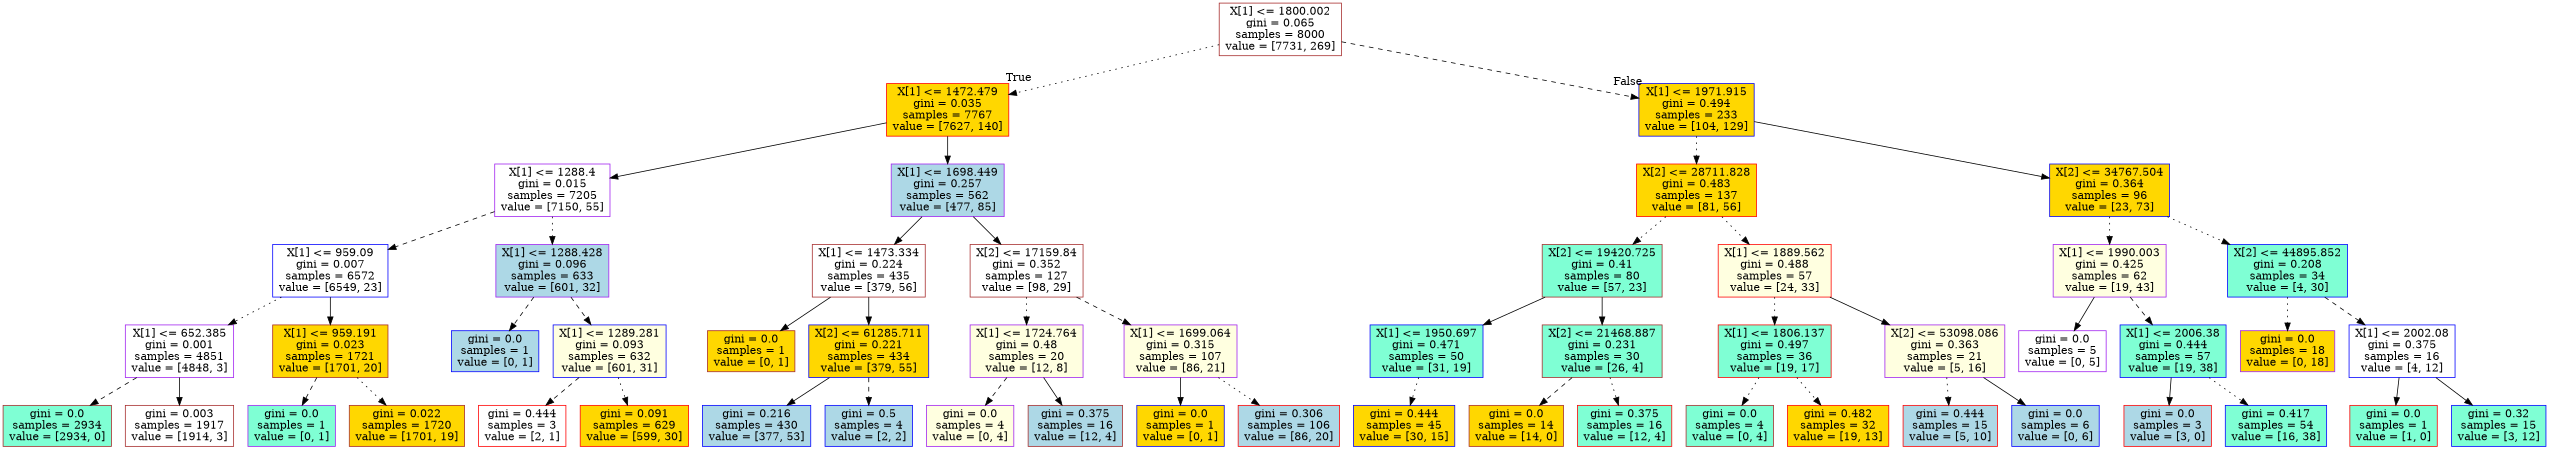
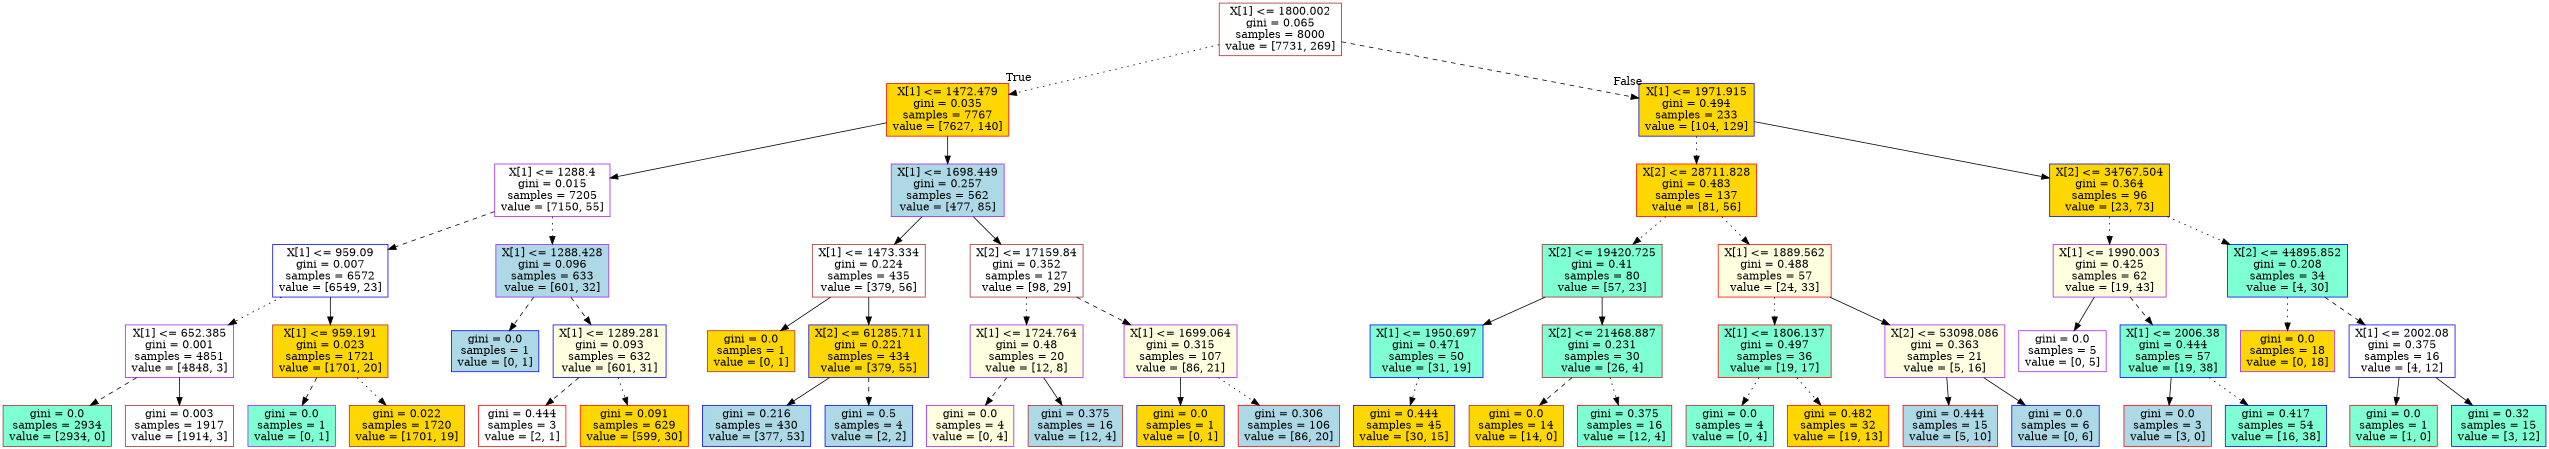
edge "X[2] <= 53098.086 gini = 0.363 samples = 21 value = [5, 16]" -> "gini = 0.444 samples = 15 value = [5, 10]": style dotted -> solid
